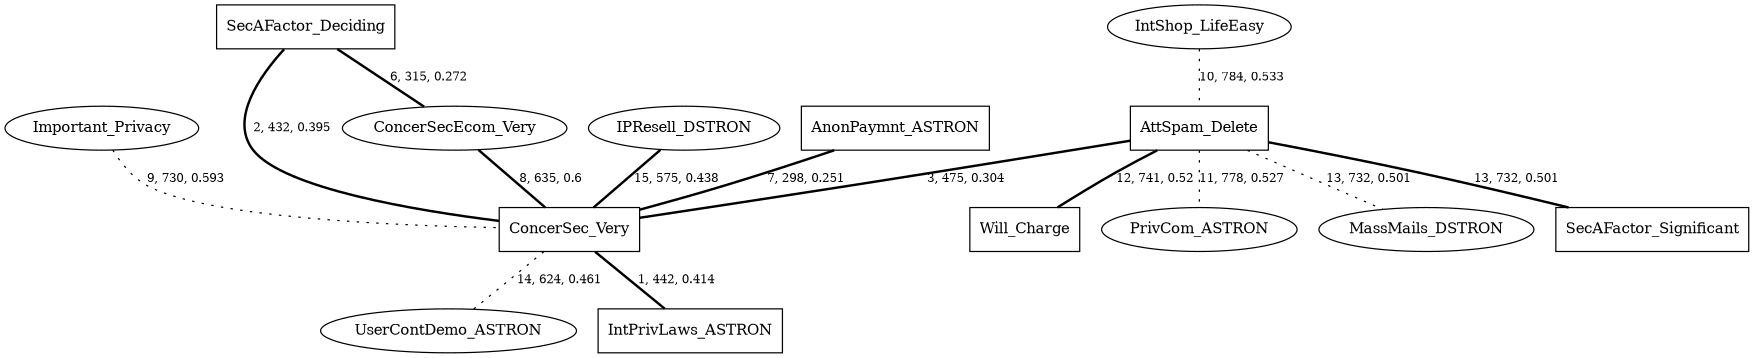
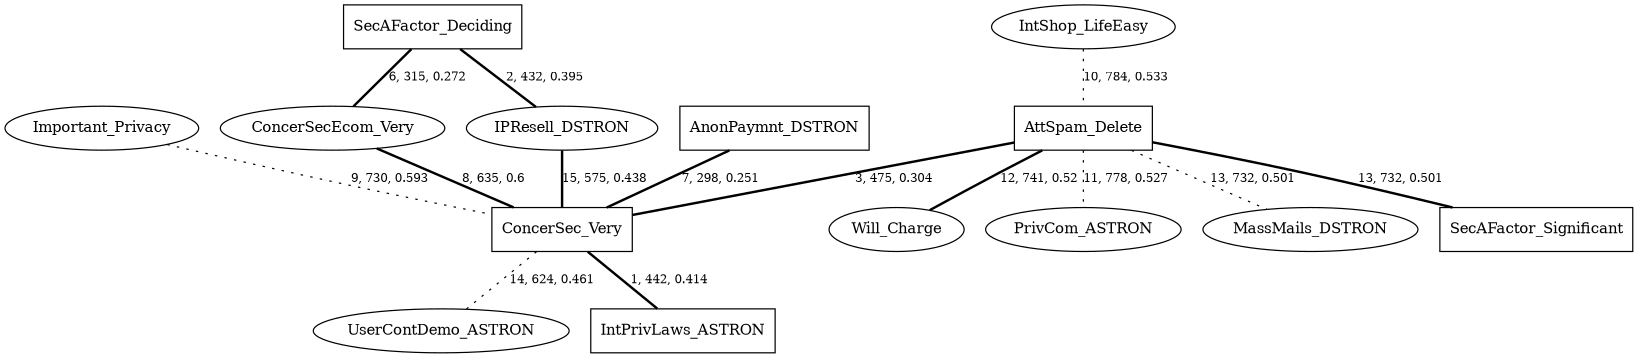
node "AnonPaymnt_ASTRON": label "AnonPaymnt_ASTRON" -> "AnonPaymnt_DSTRON"
edge "SecAFactor_Deciding" -- "ConcerSec_Very": now "SecAFactor_Deciding" -- "IPResell_DSTRON"
node "Will_Charge": shape box -> ellipse
